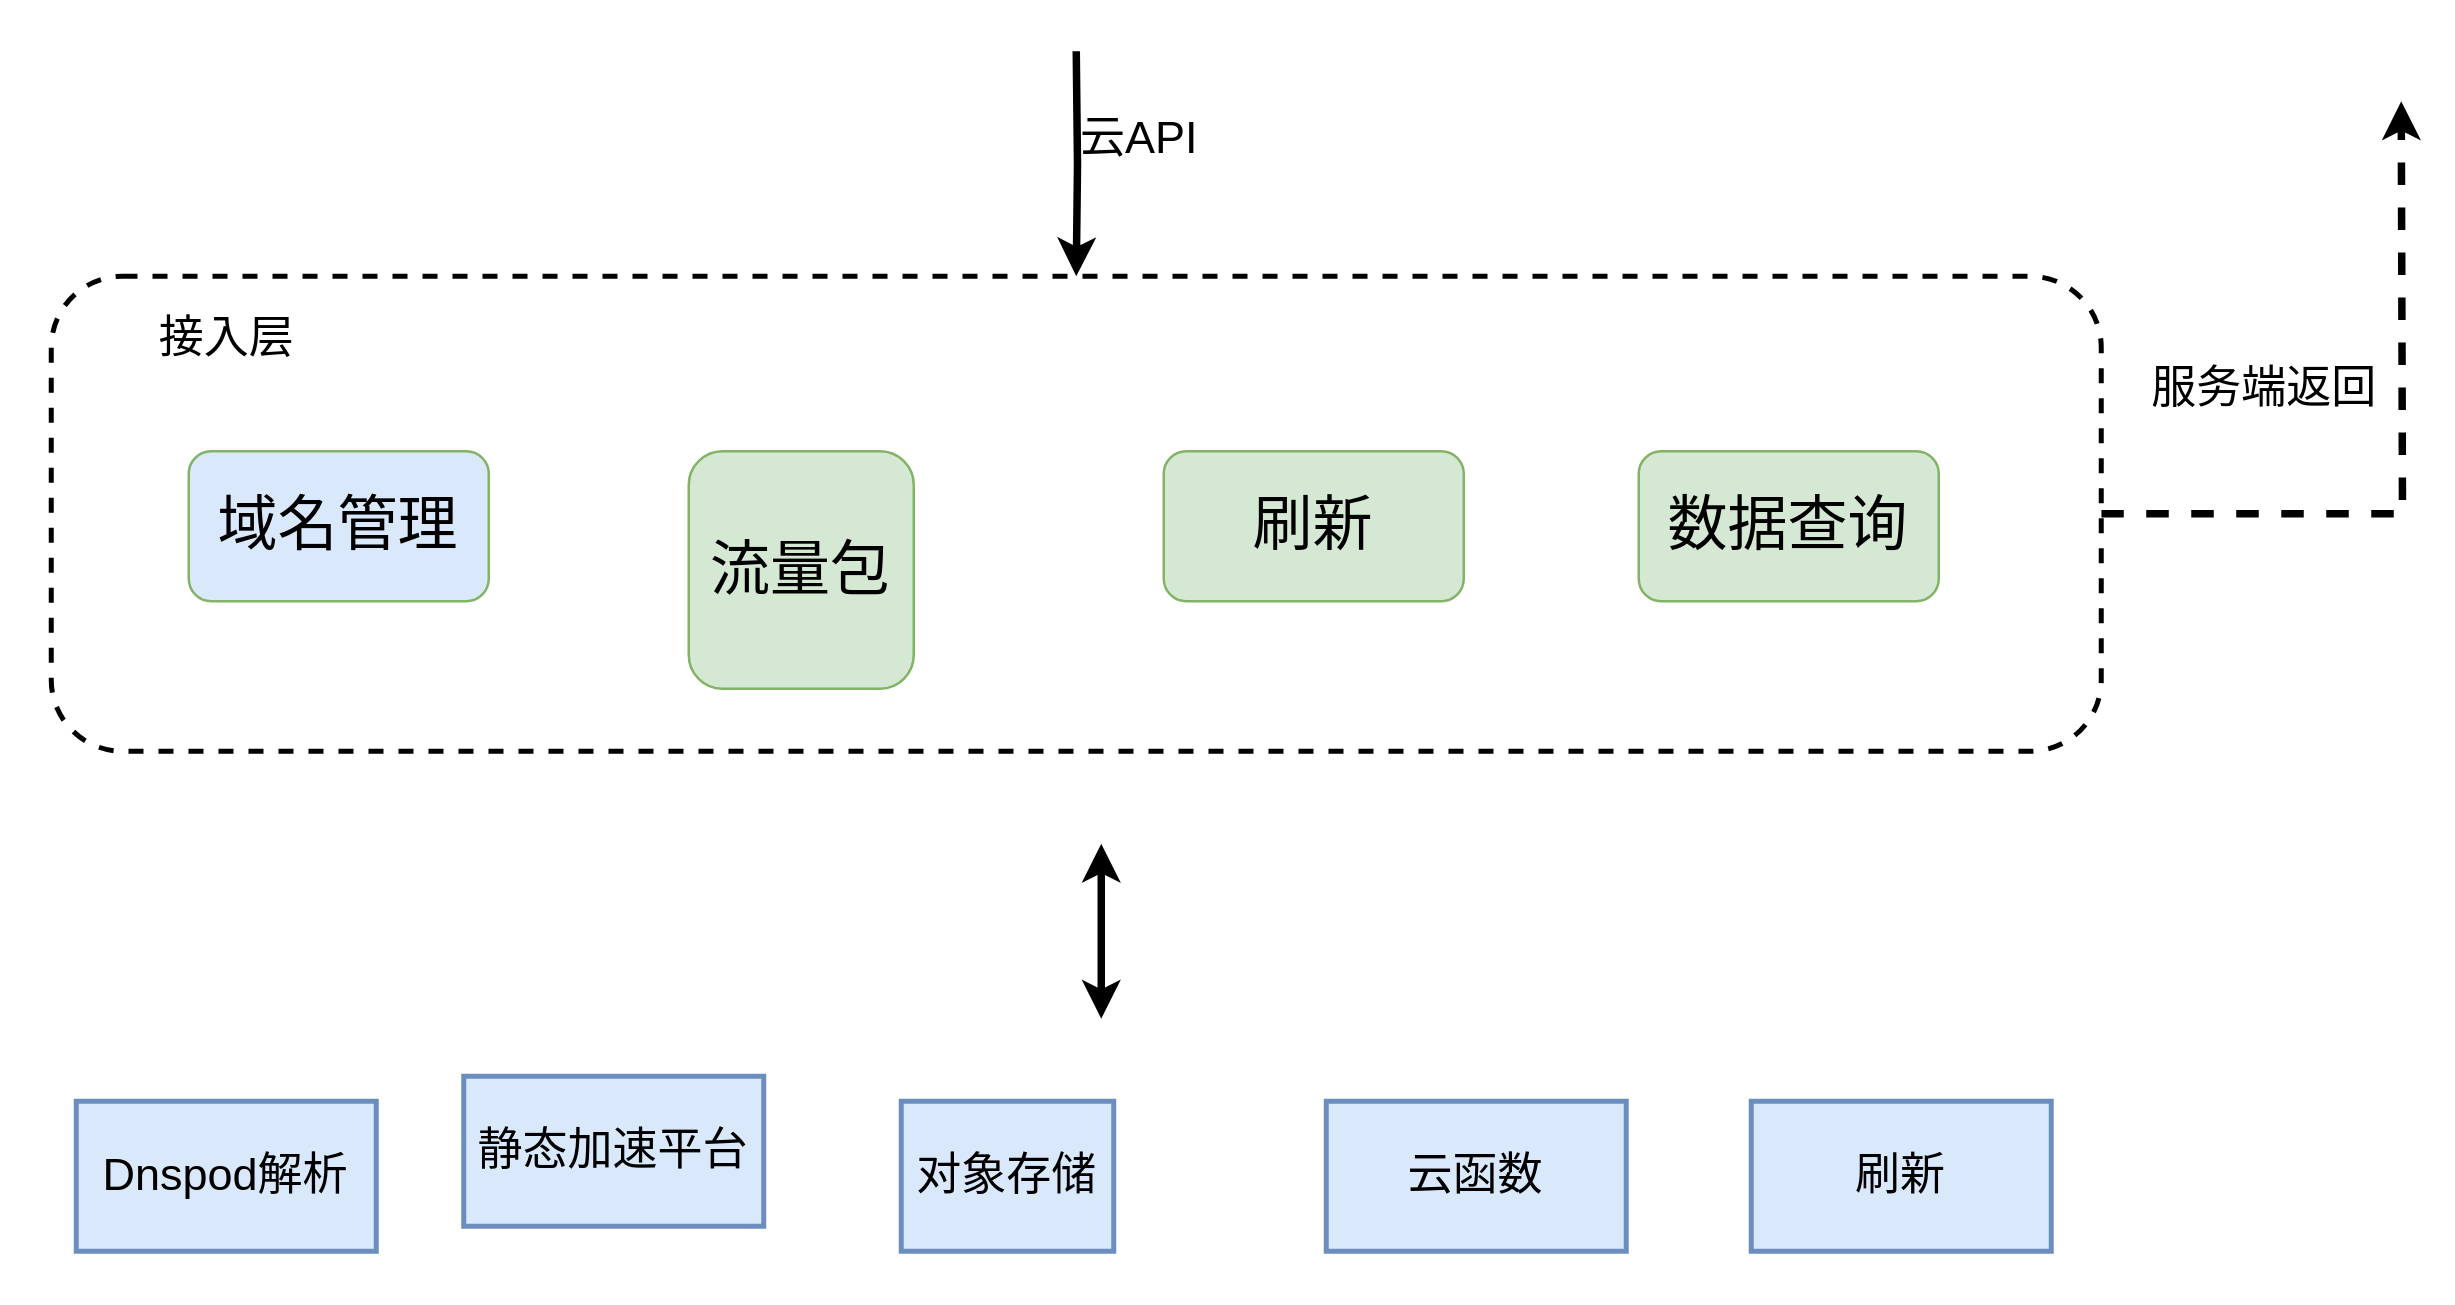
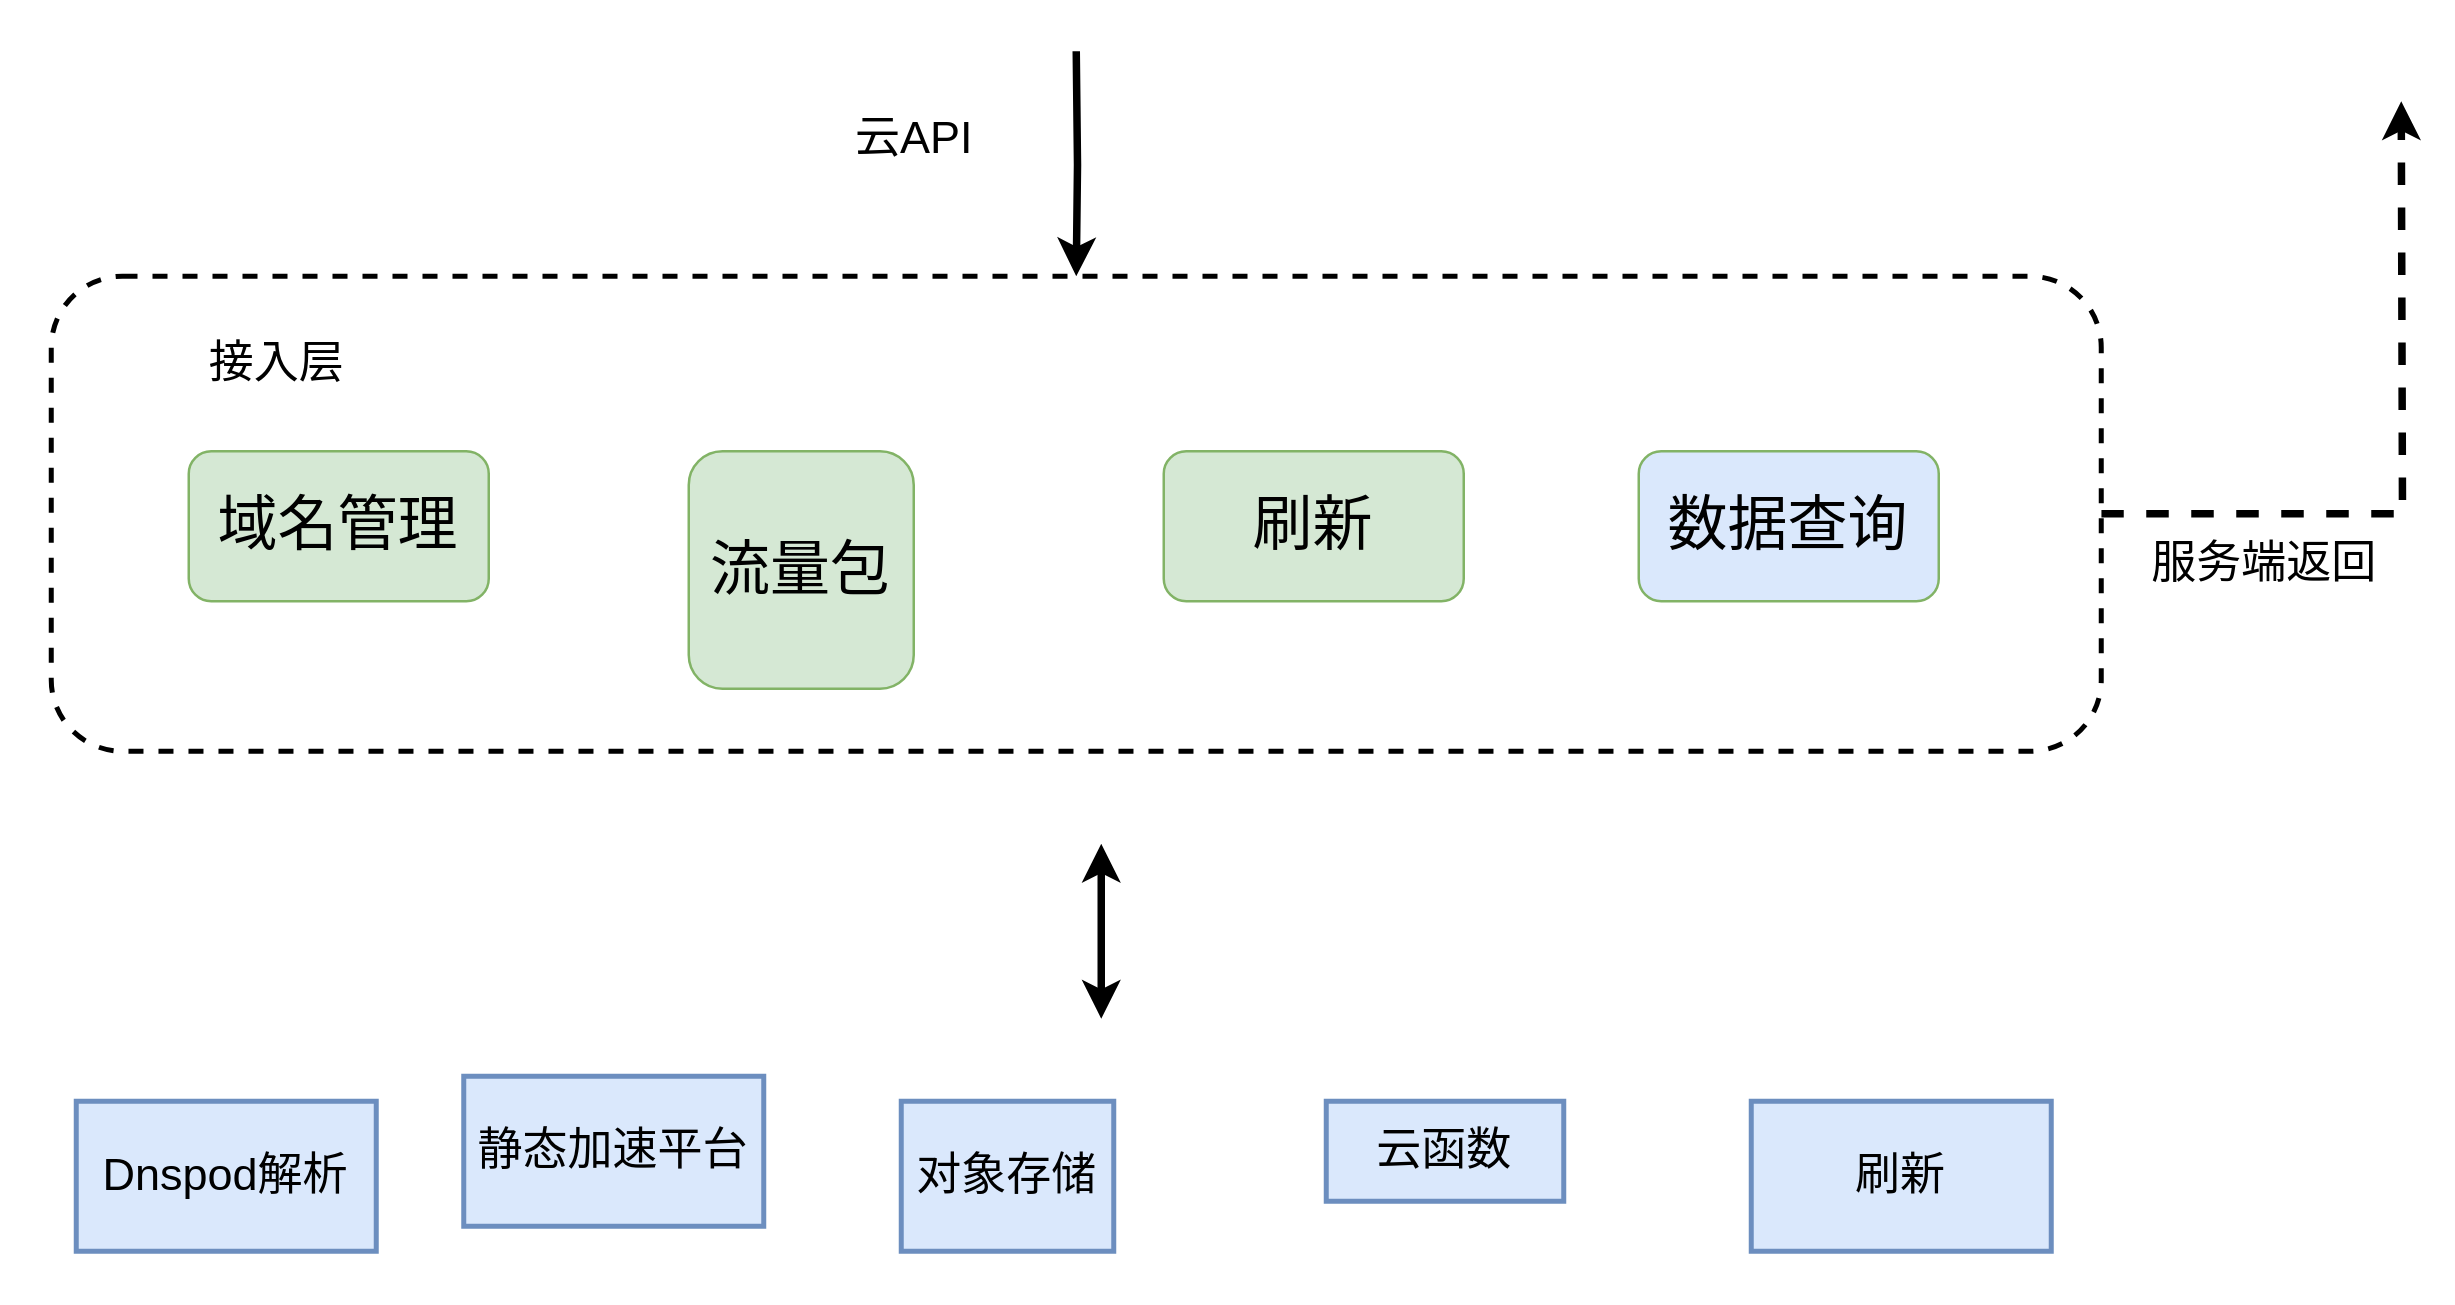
node "云API": moved (1139, 139) -> (914, 139)
node "接入层": moved (226, 339) -> (276, 364)
node "服务端返回": moved (2264, 389) -> (2264, 564)
node "域名管理": fillcolor #dae8fc -> #d5e8d4
node "数据查询": fillcolor #d5e8d4 -> #dae8fc
node "云函数": size 300x150 -> 238x100
